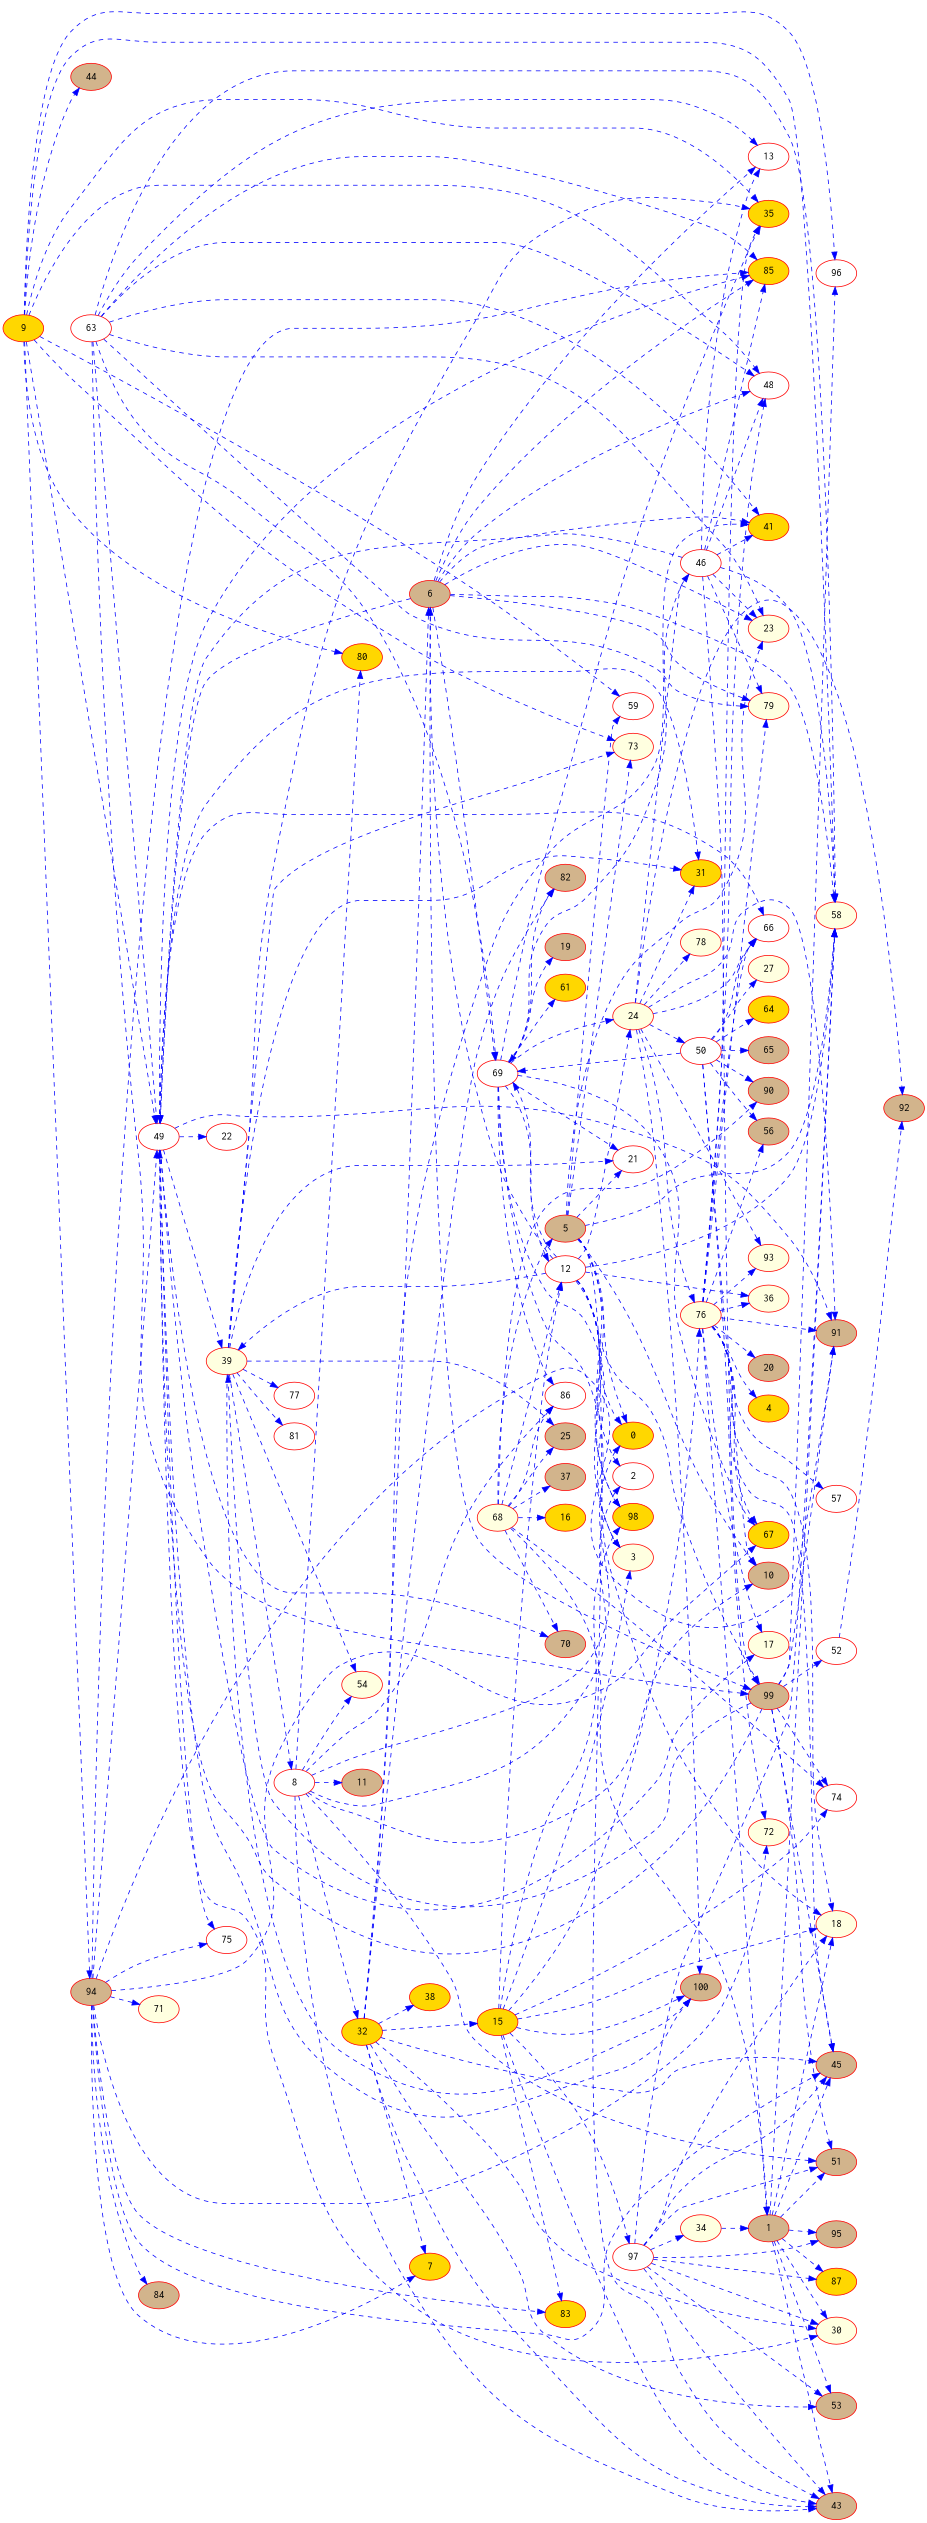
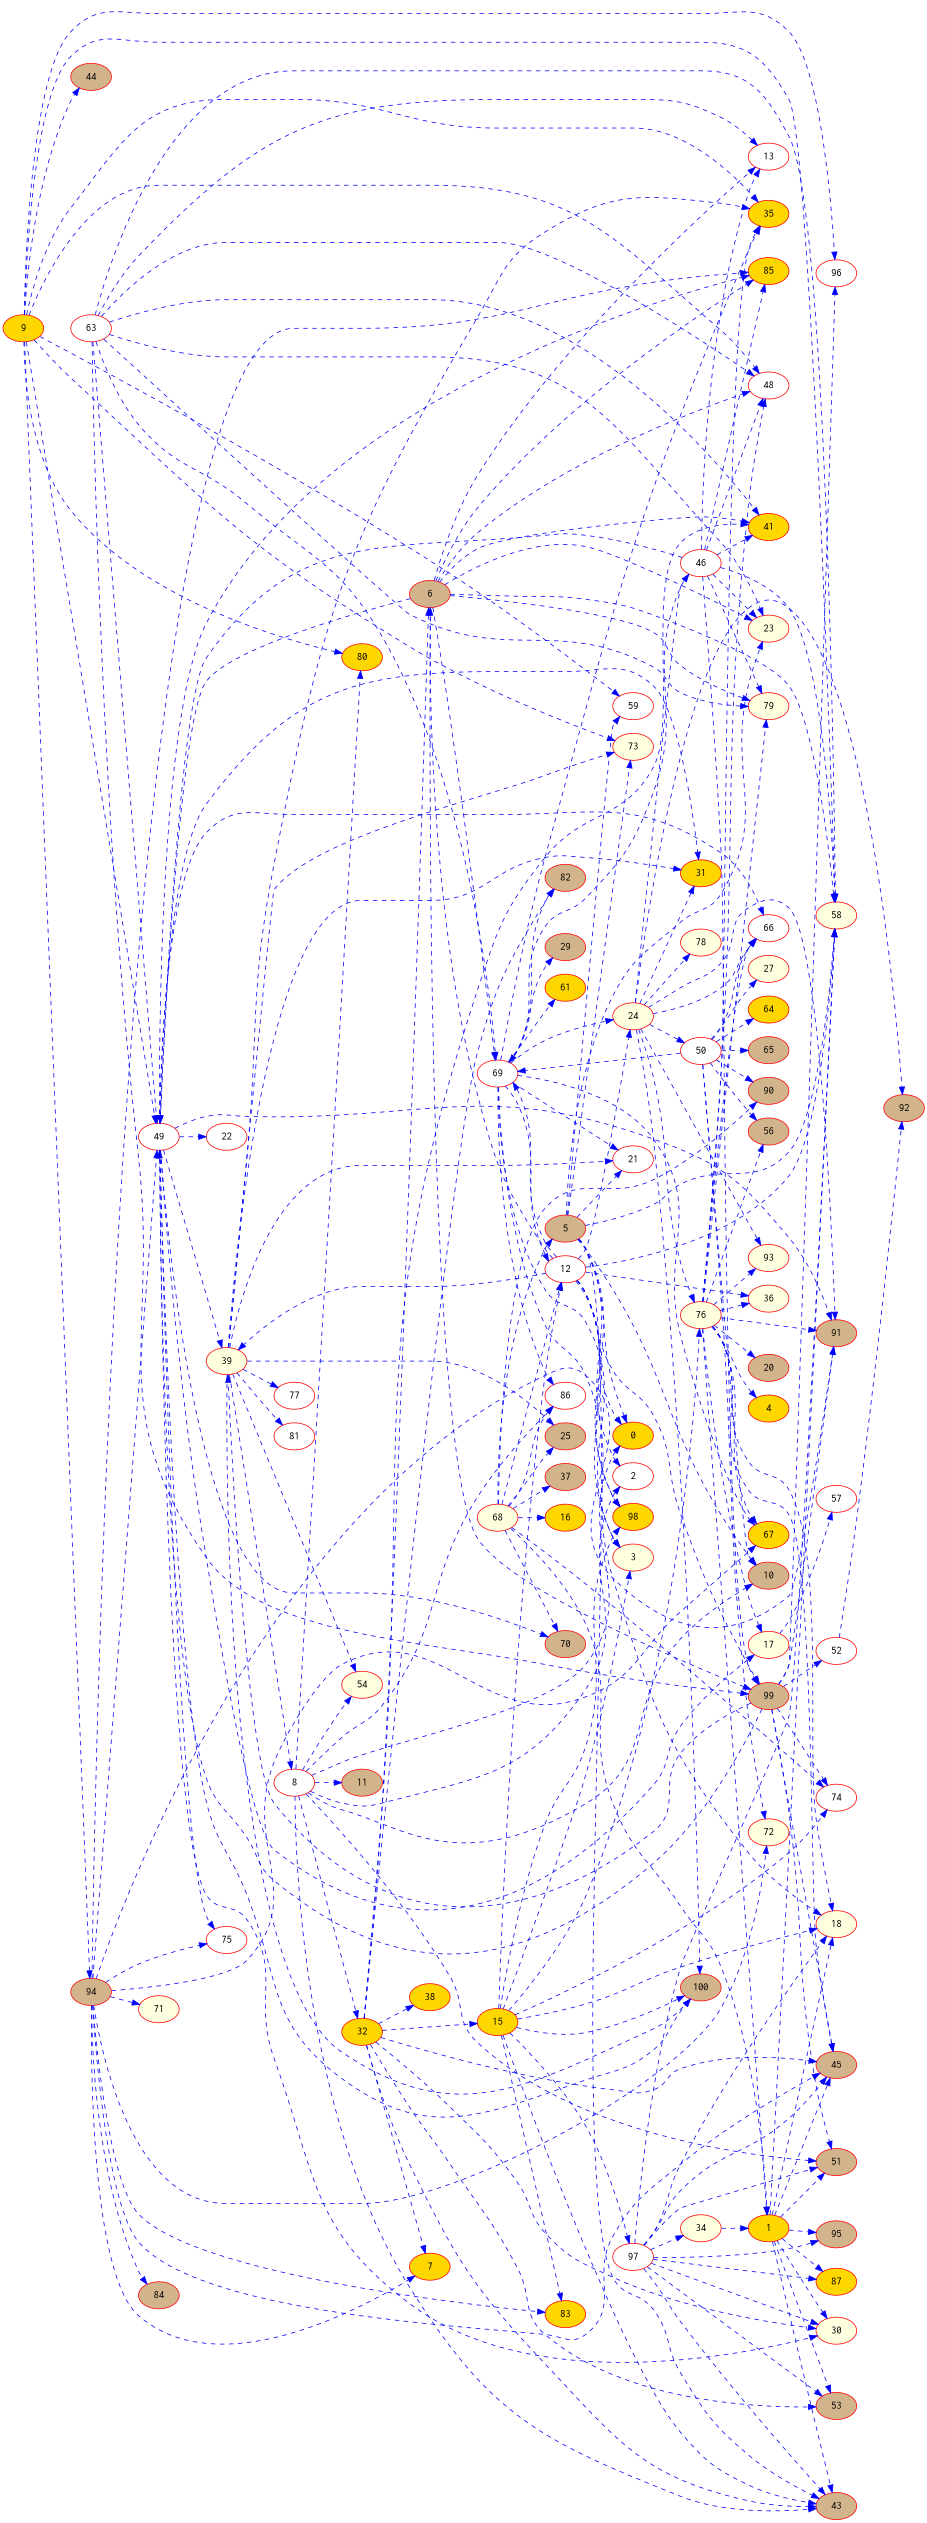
edge "63" -> "85": removed
node "19": label "19" -> "29"
edge "76" -> "57": now "17" -> "57"
node "1": fillcolor tan -> gold
